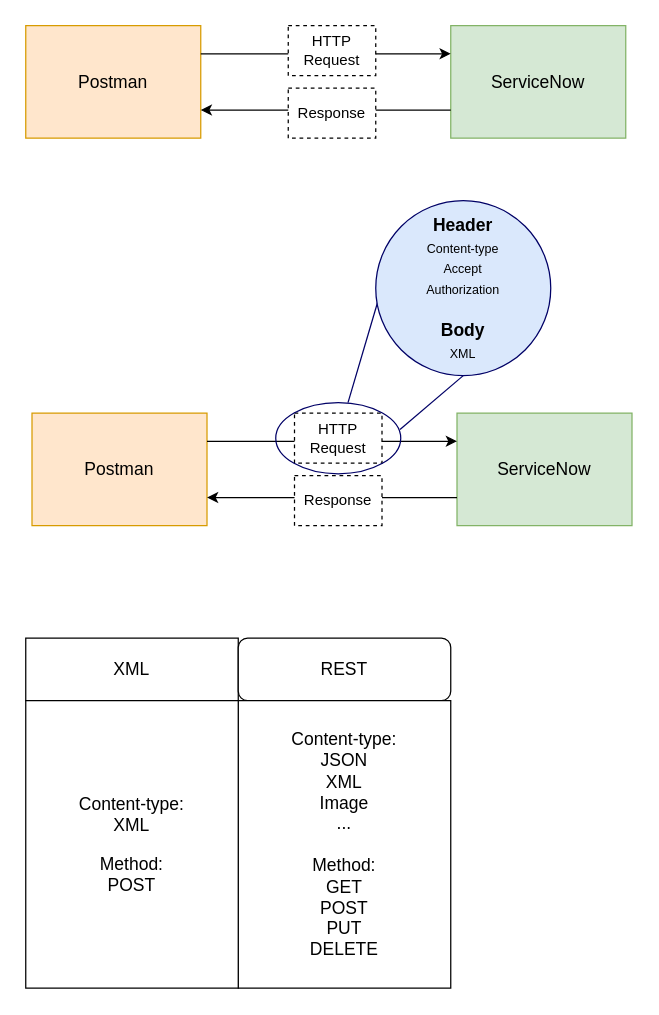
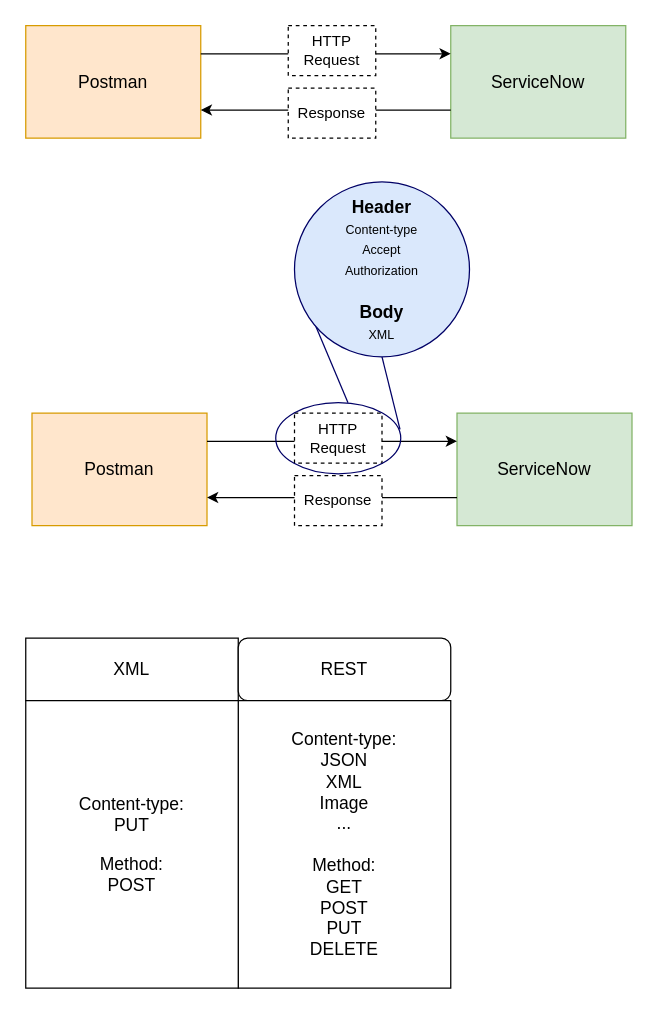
node "Header Content-type Accept Authorization Body XML": moved (463, 288) -> (382, 269)
node "Content-type:XMLMethod:POST": label "Content-type:XMLMethod:POST" -> "Content-type:PUTMethod:POST"
